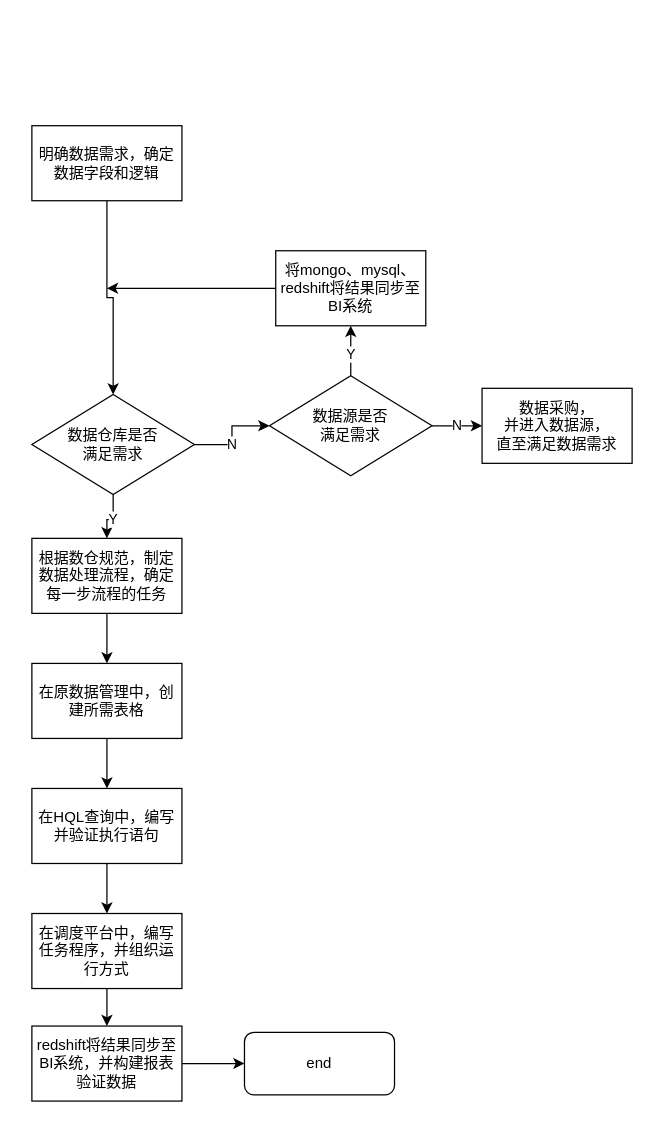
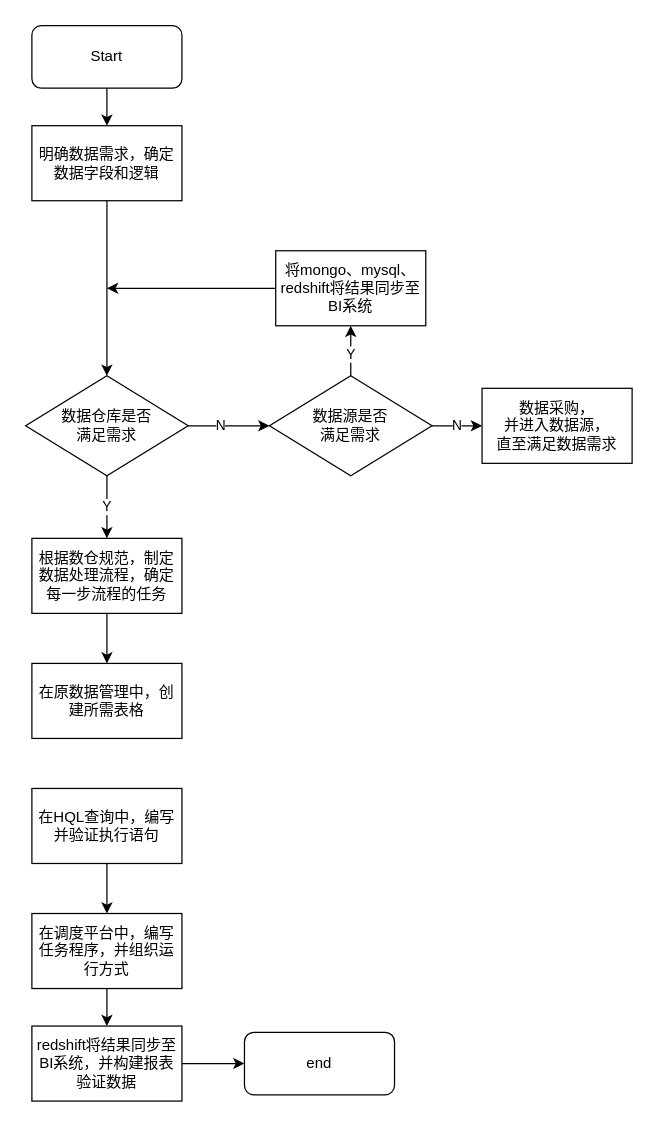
node "Start": added
edge "Start" -> "明确数据需求，确定数据字段和逻辑": added
node "数据仓库是否 满足需求": moved (113, 444) -> (107, 426)
edge "在原数据管理中，创建所需表格" -> "在HQL查询中，编写并验证执行语句": removed
